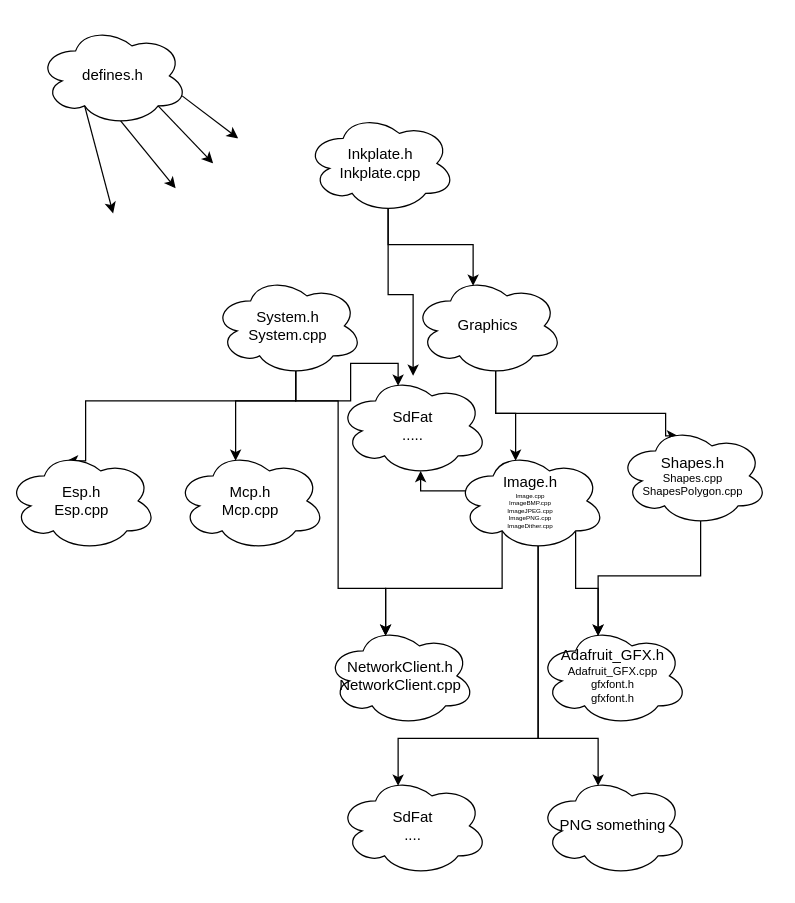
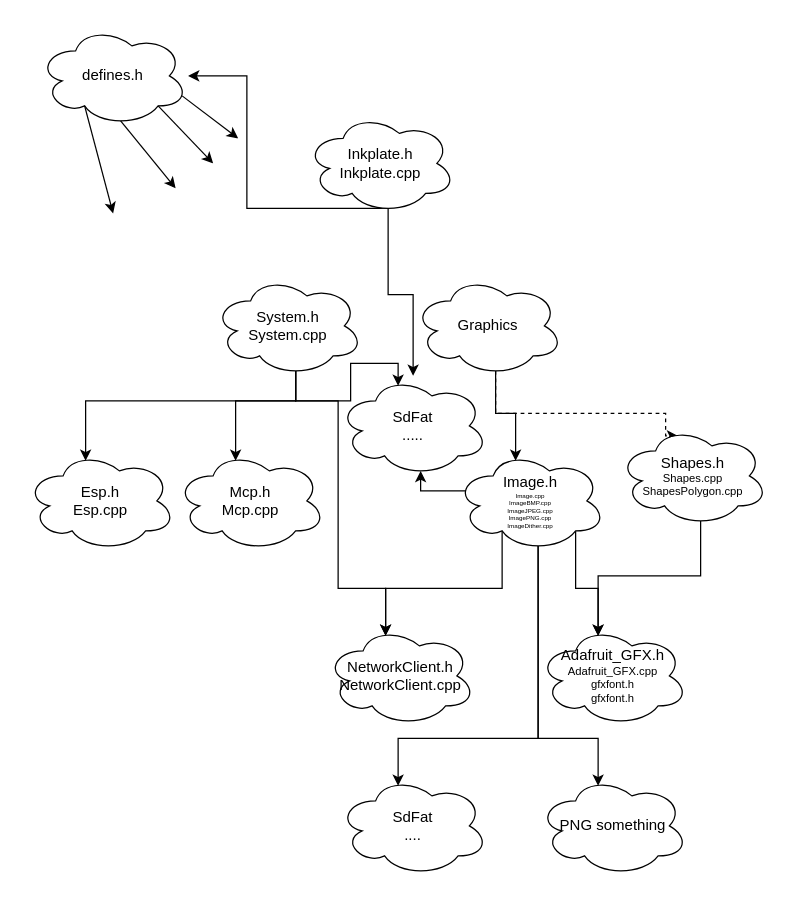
edge "Inkplate.h Inkplate.cpp" -> "Graphics": now "Inkplate.h Inkplate.cpp" -> "defines.h"
edge "Graphics" -> "Shapes.h Shapes.cpp ShapesPolygon.cpp": style solid -> dashed
node "Esp.h Esp.cpp": moved (82, 501) -> (101, 501)
